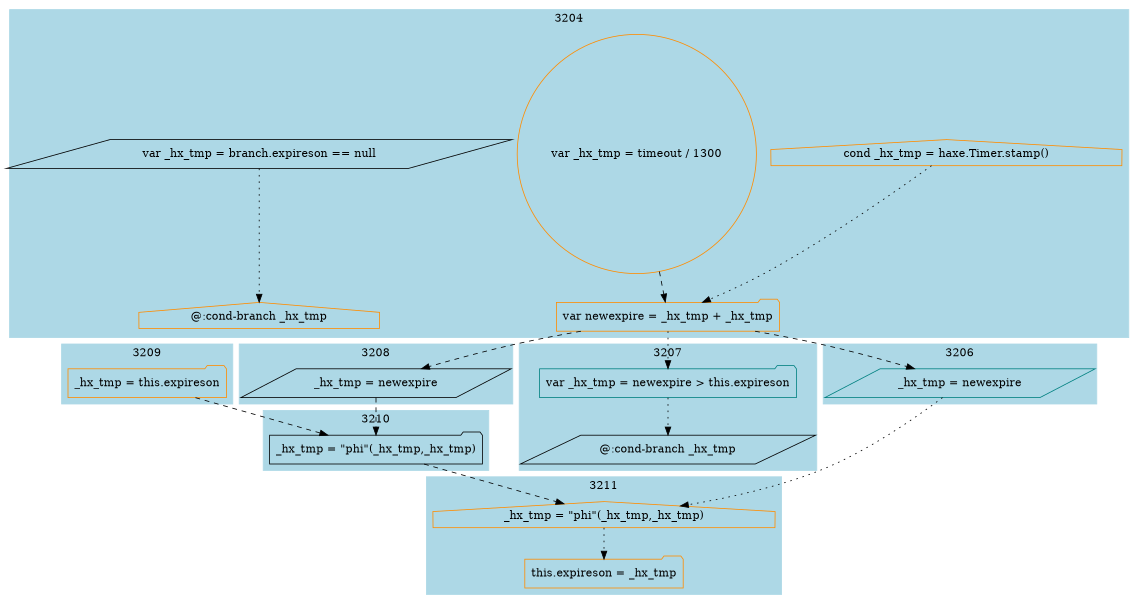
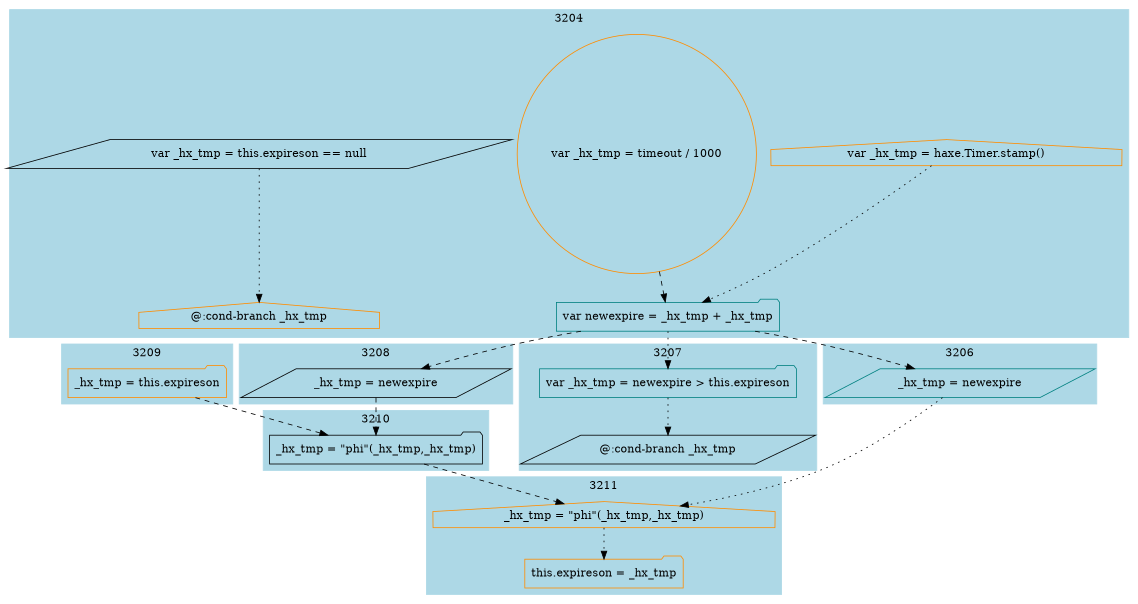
node "var _hx_tmp = branch.expireson == null": label "var _hx_tmp = branch.expireson == null" -> "var _hx_tmp = this.expireson == null"
node "var _hx_tmp = timeout / 1300": label "var _hx_tmp = timeout / 1300" -> "var _hx_tmp = timeout / 1000"
node "cond _hx_tmp = haxe.Timer.stamp()": label "cond _hx_tmp = haxe.Timer.stamp()" -> "var _hx_tmp = haxe.Timer.stamp()"
node "var newexpire = _hx_tmp + _hx_tmp": color darkorange -> teal
